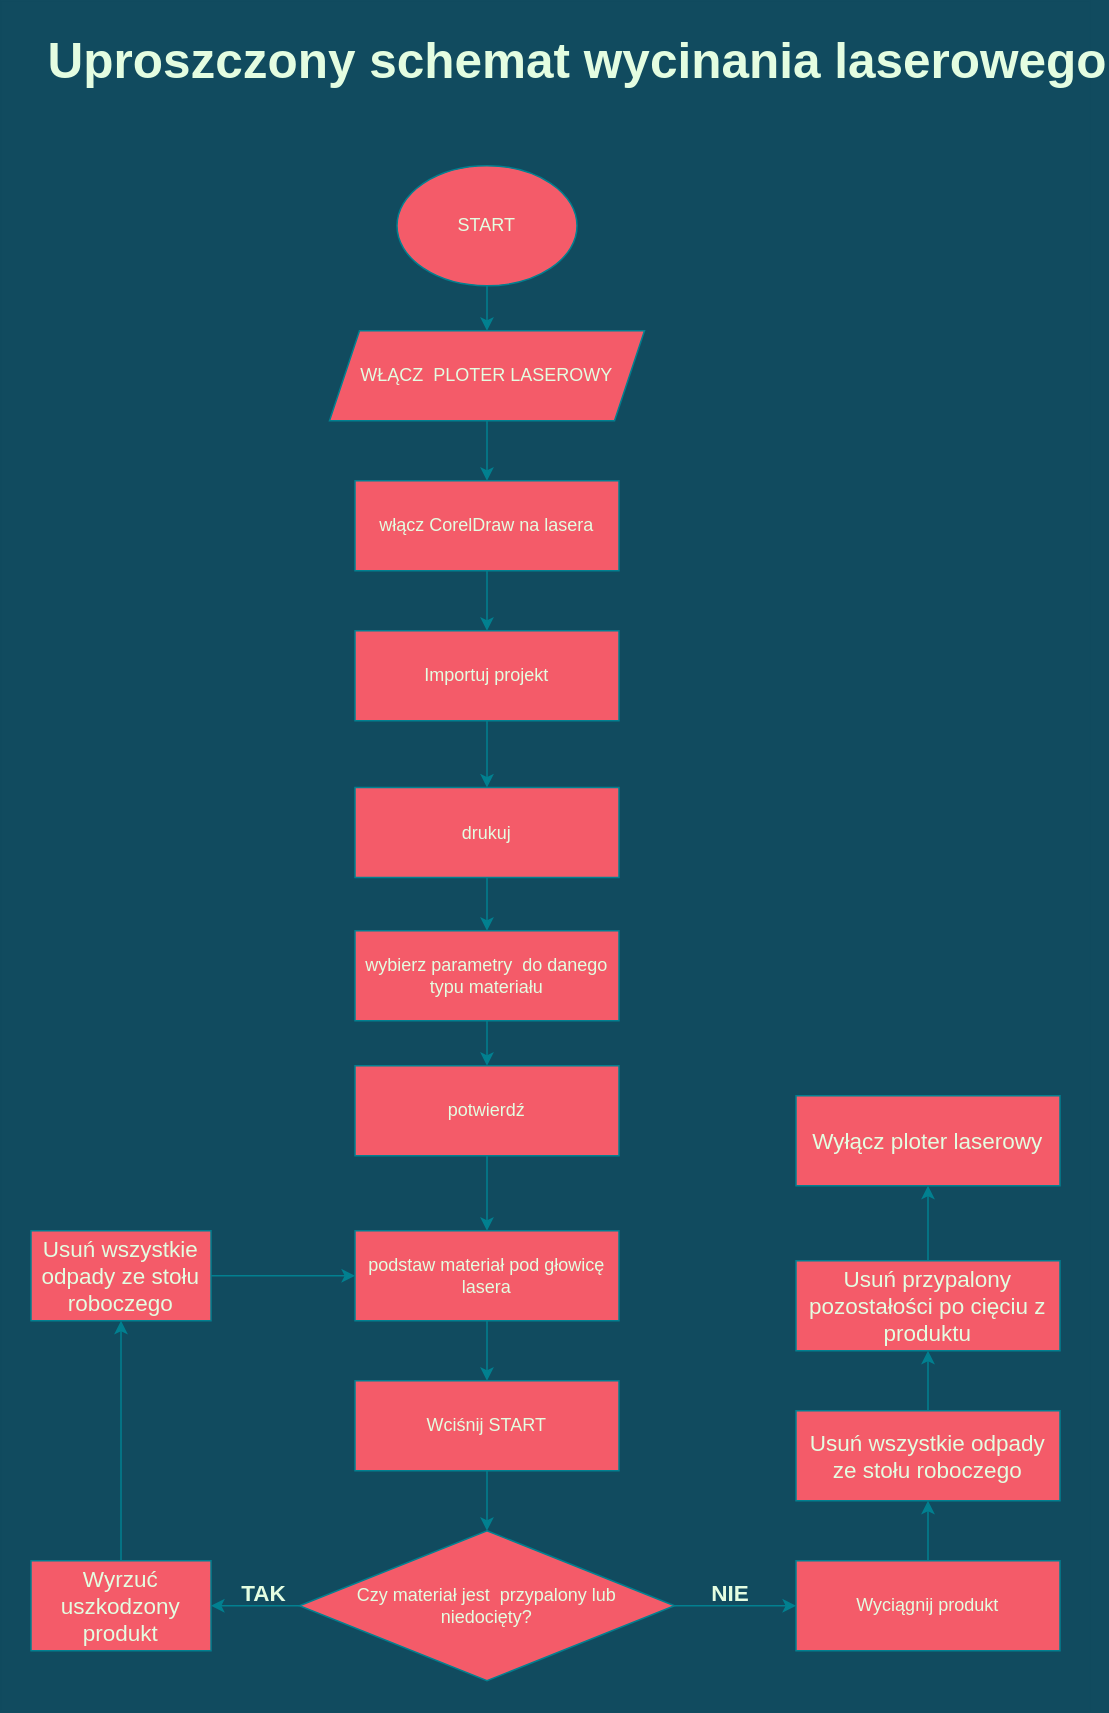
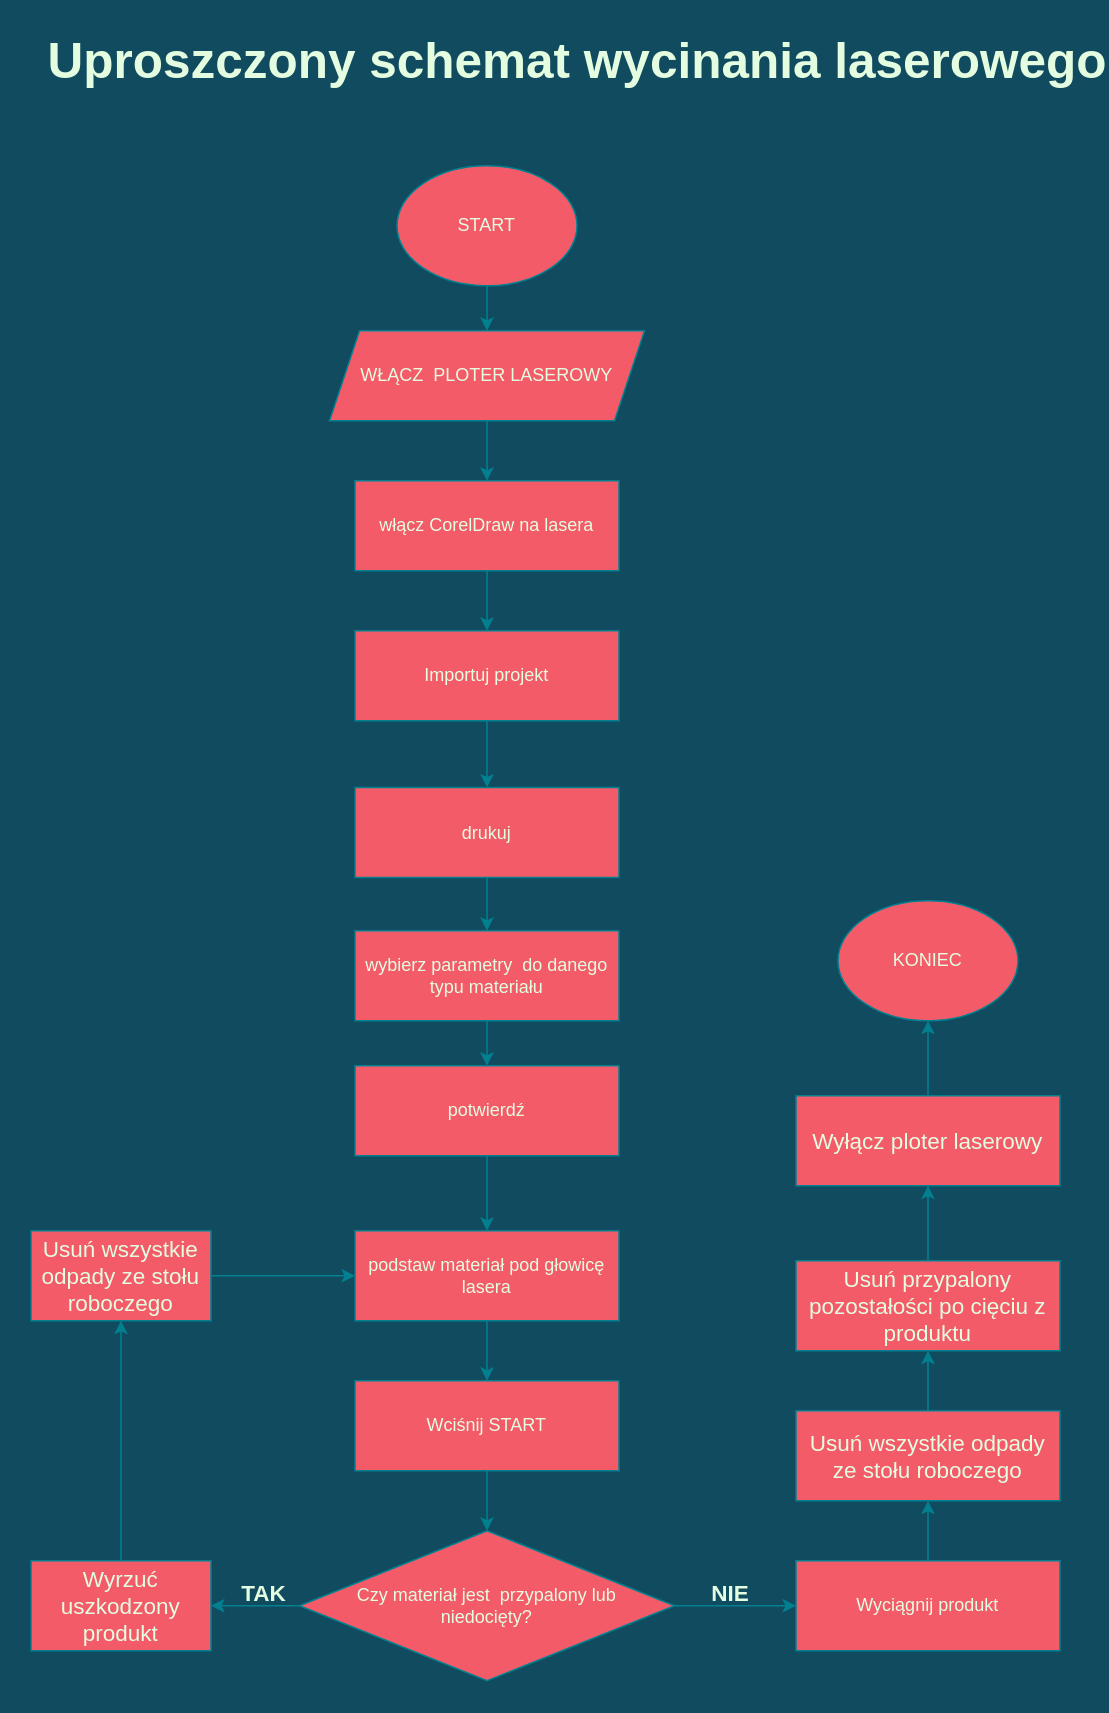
node "KONIEC": added
edge "Wyłącz ploter laserowy" -> "KONIEC": added
